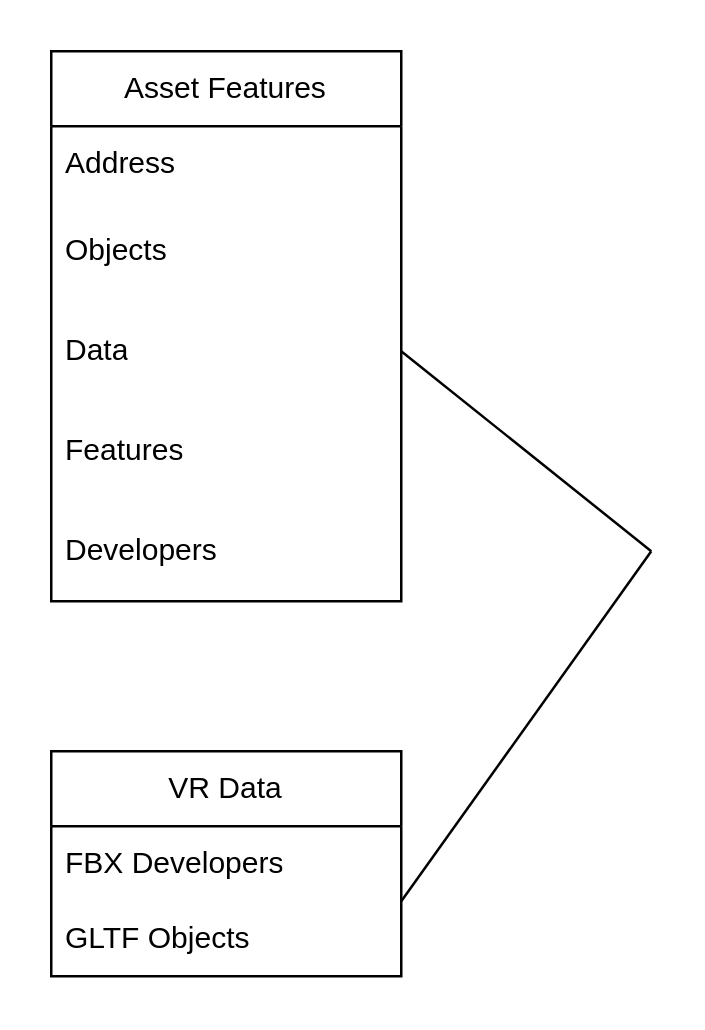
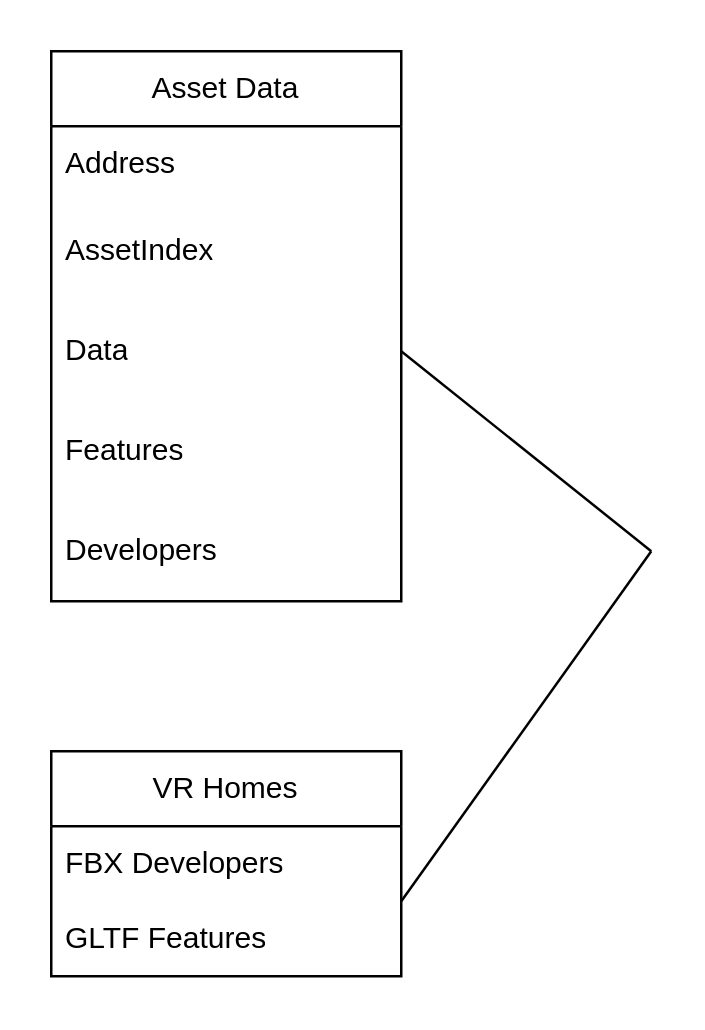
node "Asset Features": label "Asset Features" -> "Asset Data"
node "Objects": label "Objects" -> "AssetIndex"
node "VR Data": label "VR Data" -> "VR Homes"
node "GLTF Objects": label "GLTF Objects" -> "GLTF Features"
